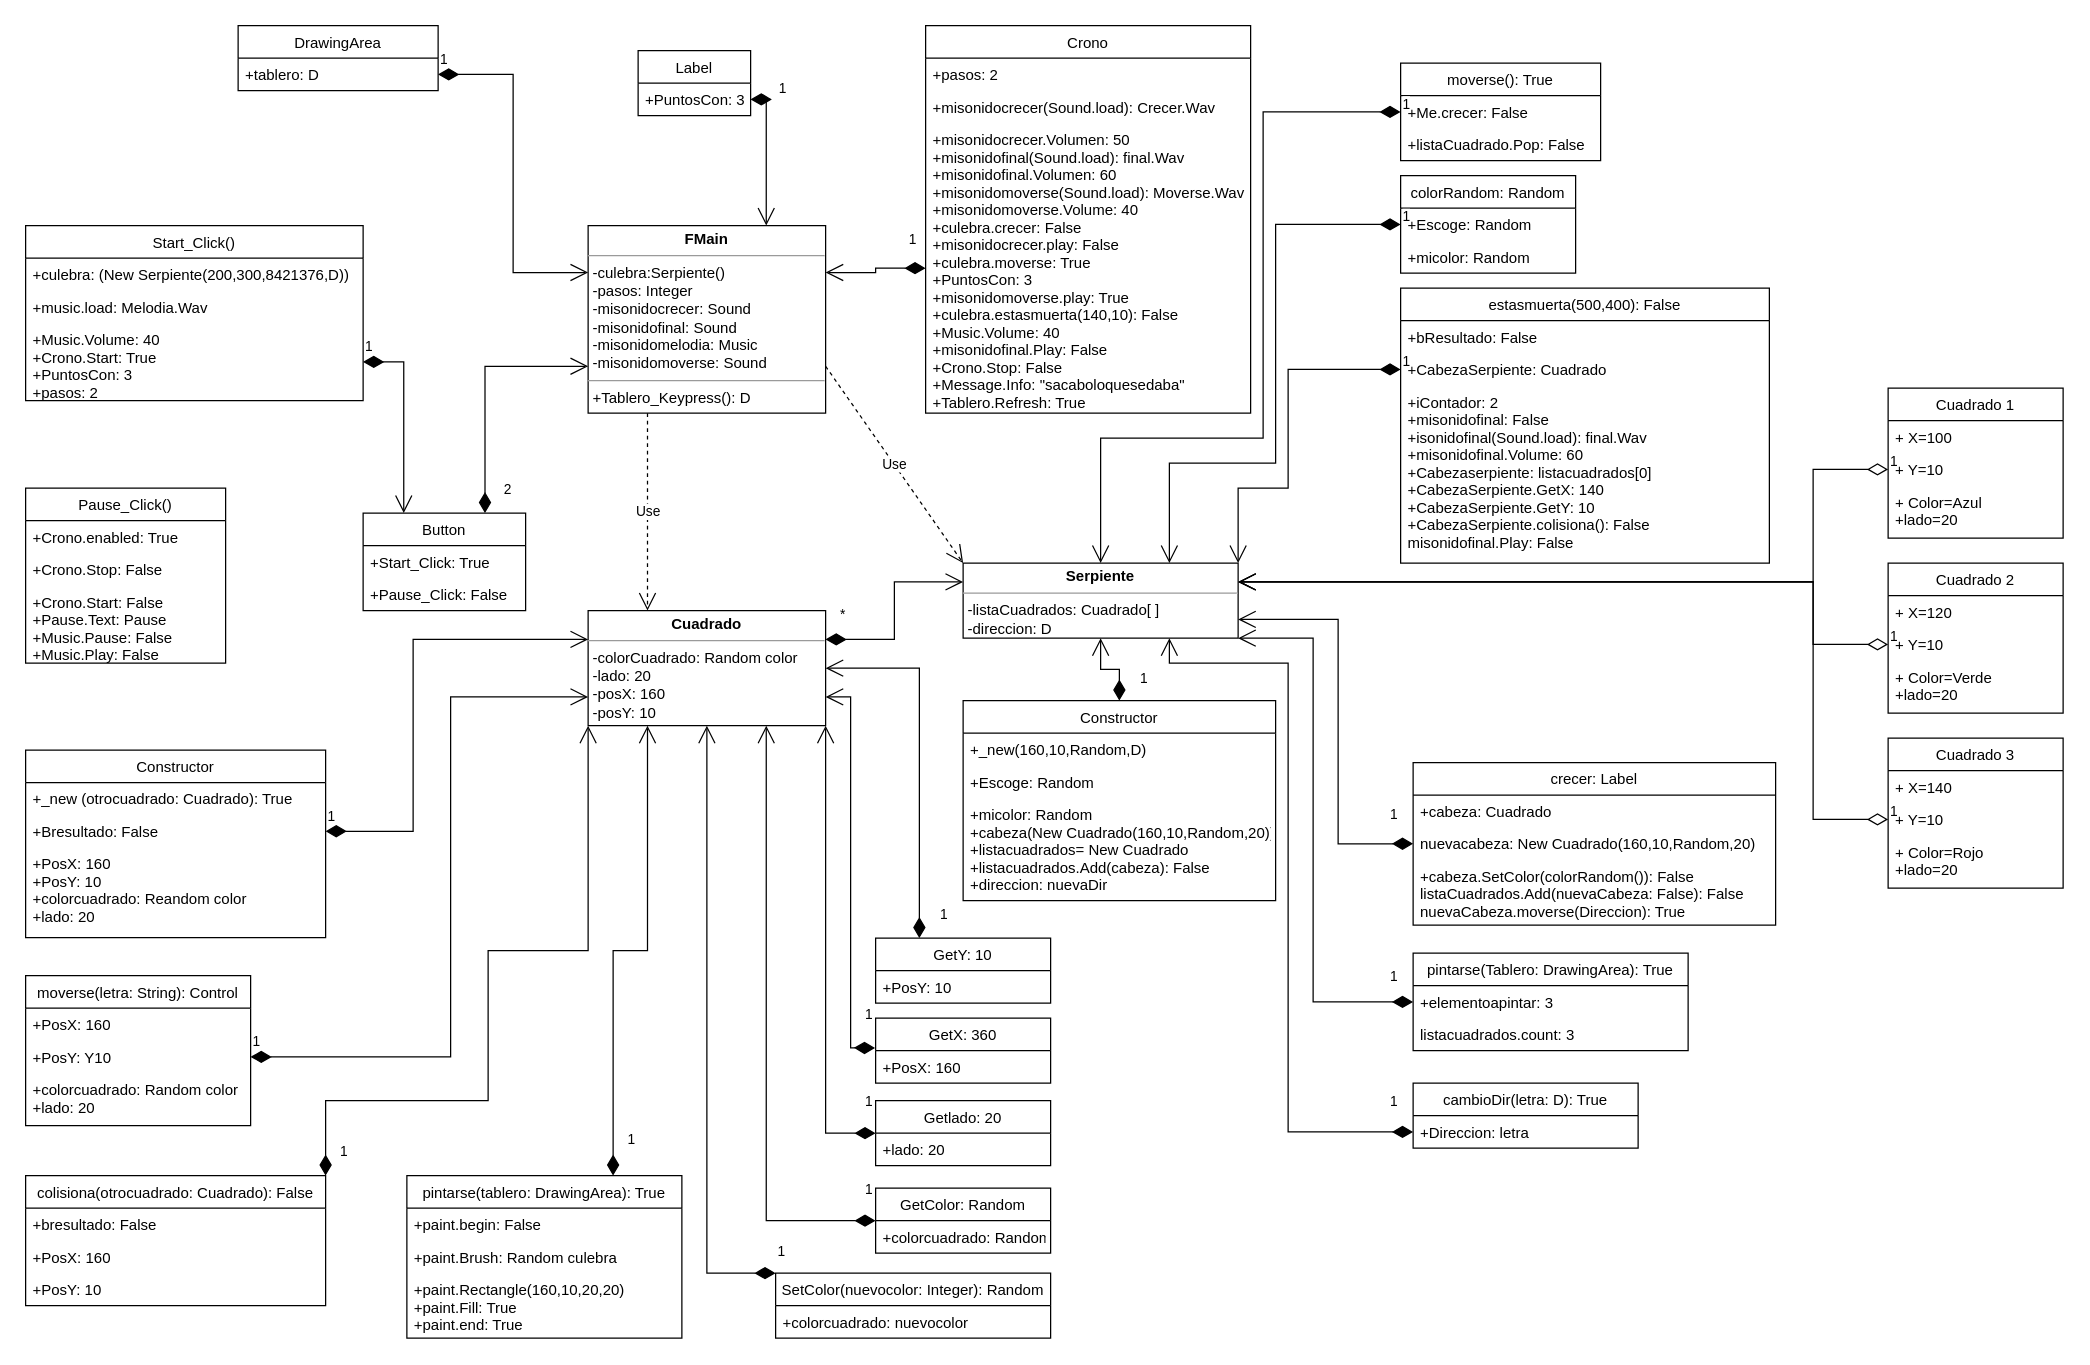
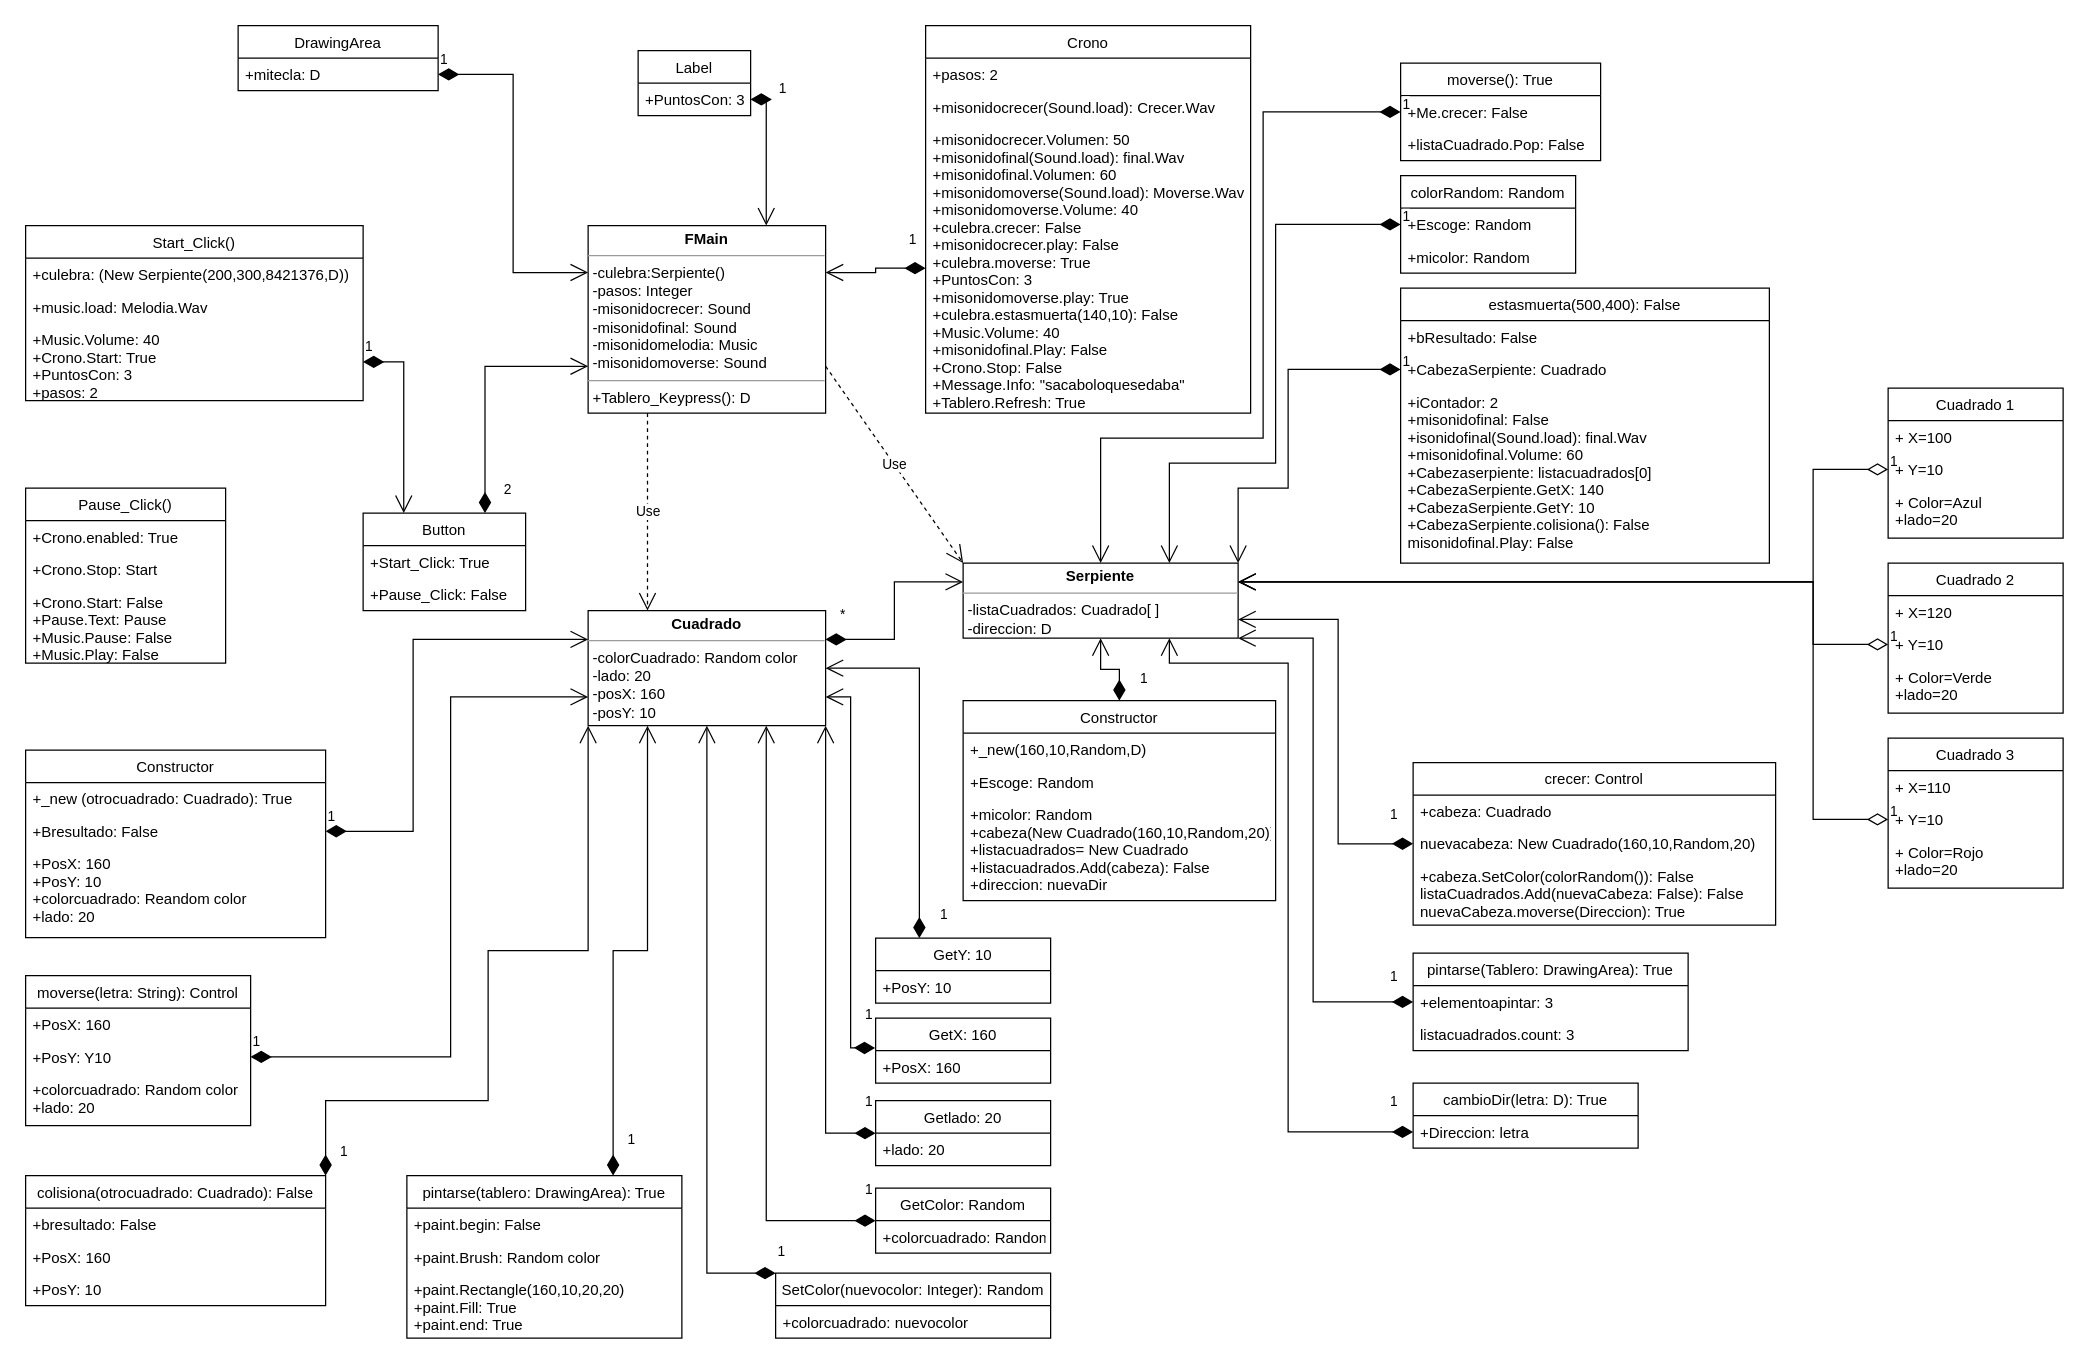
node "+tablero: D": label "+tablero: D" -> "+mitecla: D"
node "+Crono.Stop: False": label "+Crono.Stop: False" -> "+Crono.Stop: Start"
node "crecer: Label": label "crecer: Label" -> "crecer: Control"
node "+ X=140": label "+ X=140" -> "+ X=110"
node "GetX: 360": label "GetX: 360" -> "GetX: 160"
node "+paint.Brush: Random culebra": label "+paint.Brush: Random culebra" -> "+paint.Brush: Random color"
